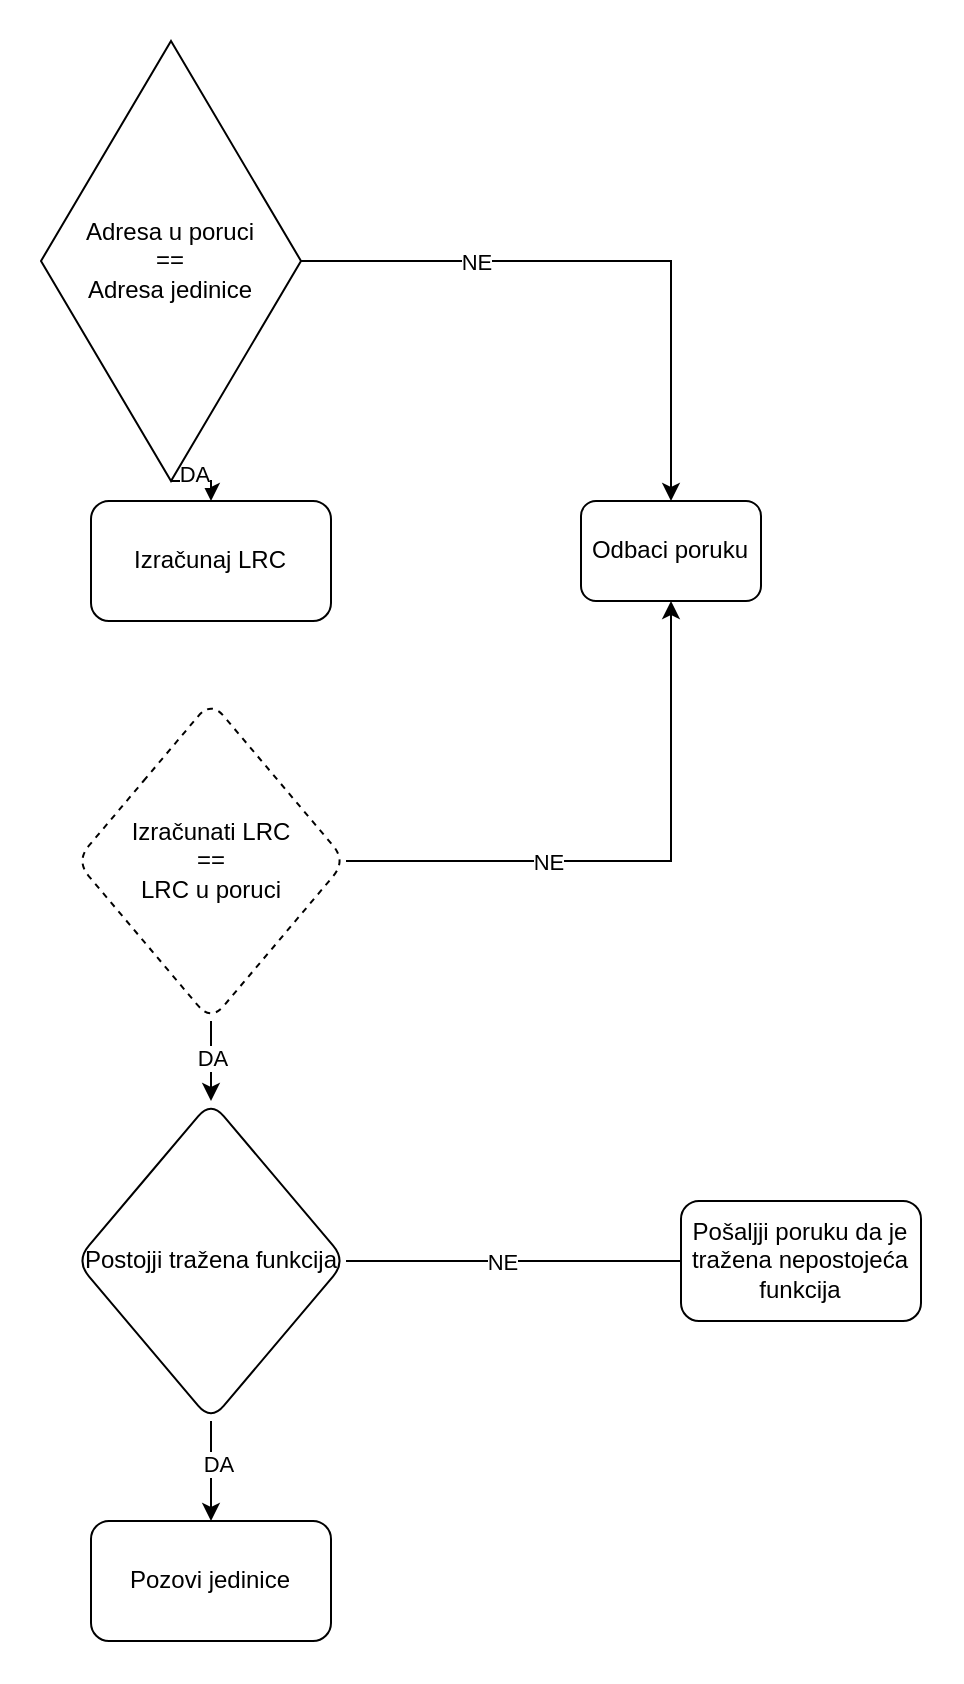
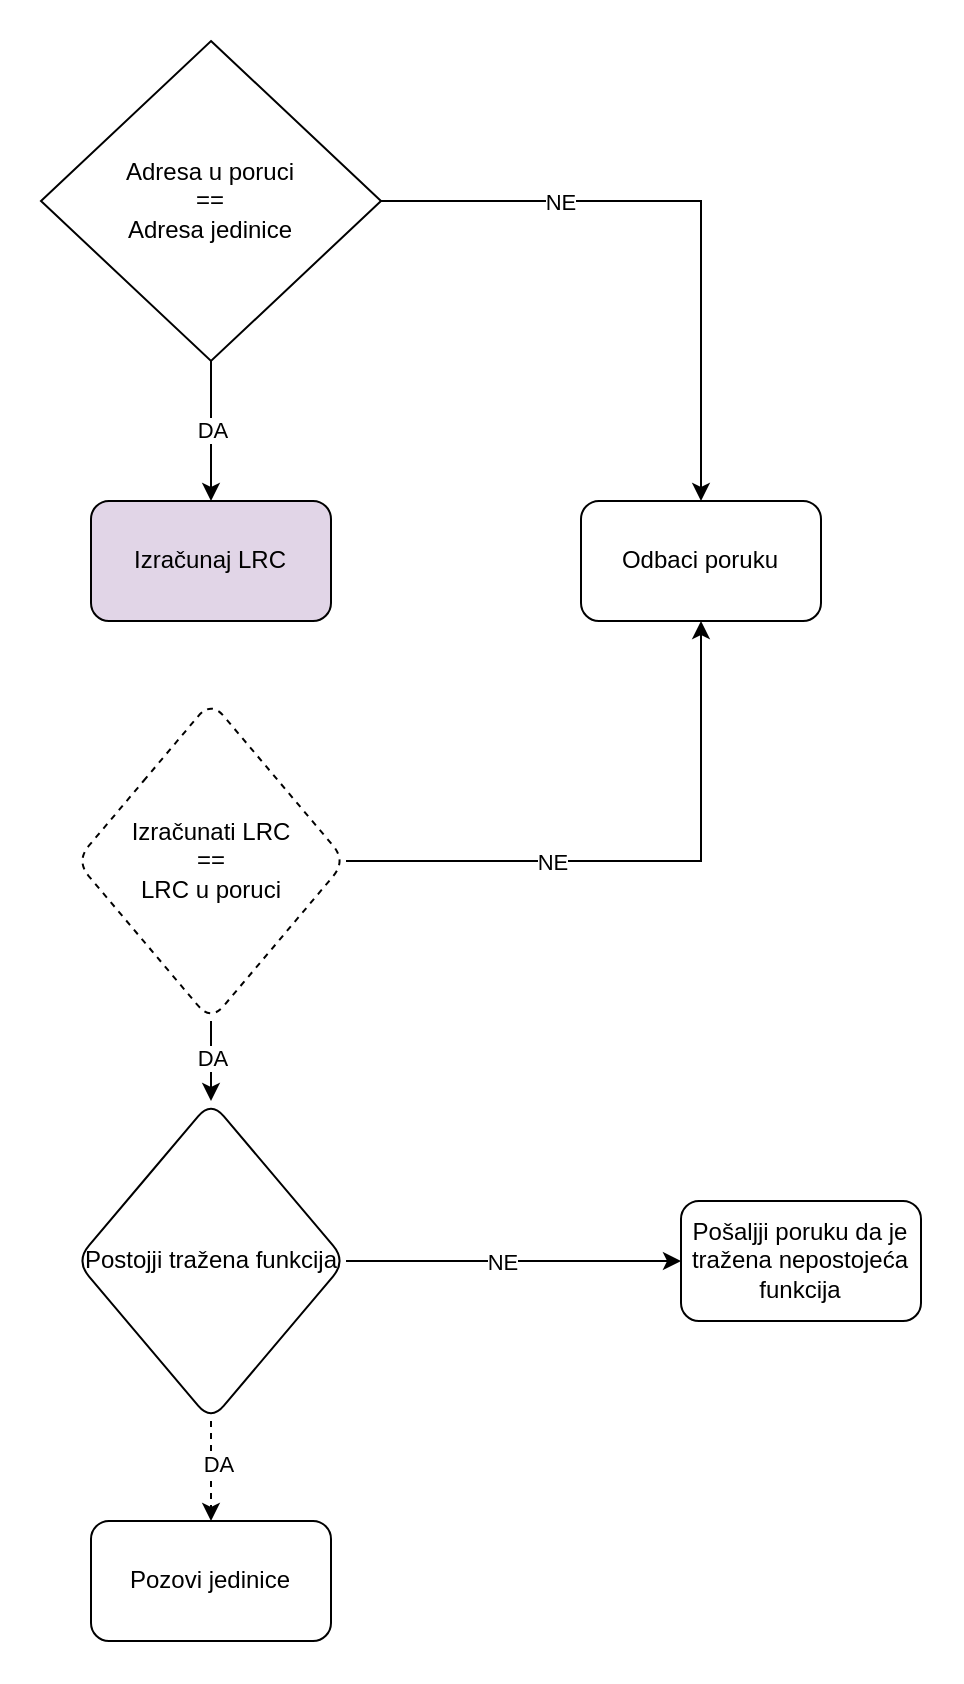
node "Adresa u poruci == Adresa jedinice": size 260x440 -> 340x320
node "Odbaci poruku": size 180x100 -> 240x120
node "Izračunaj LRC": fillcolor #ffffff -> #e1d5e7
edge "Postojji tražena funkcija" -- "Pošaljji poruku da je tražena nepostojeća funkcija": arrowhead none -> classic
edge "Postojji tražena funkcija" -> "Pozovi jedinice": style solid -> dashed
